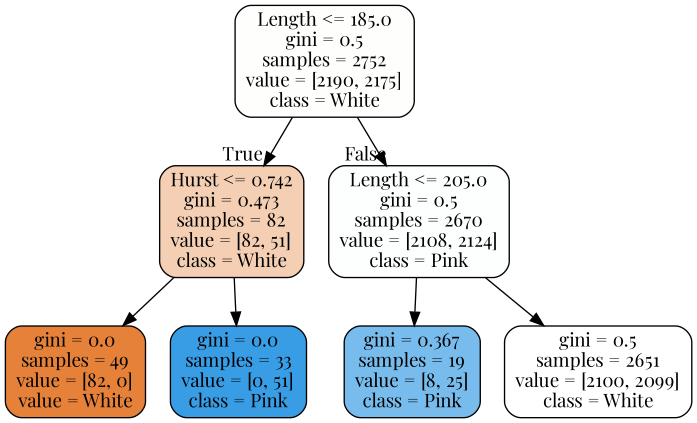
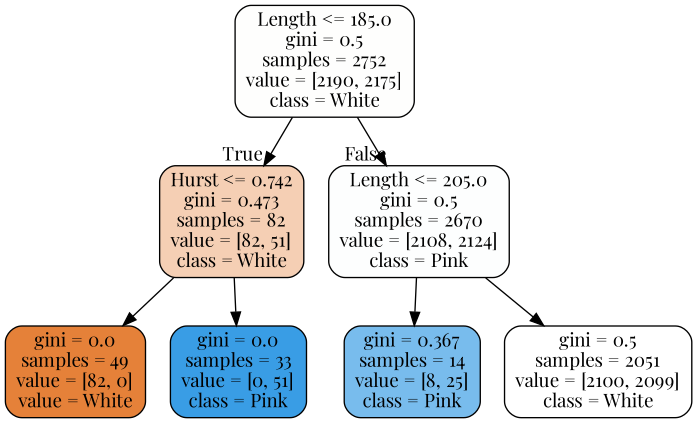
node "gini = 0.367 samples = 19 value = [8, 25] class = Pink": label "gini = 0.367 samples = 19 value = [8, 25] class = Pink" -> "gini = 0.367 samples = 14 value = [8, 25] class = Pink"
node "gini = 0.5 samples = 2651 value = [2100, 2099] class = White": label "gini = 0.5 samples = 2651 value = [2100, 2099] class = White" -> "gini = 0.5 samples = 2051 value = [2100, 2099] class = White"
